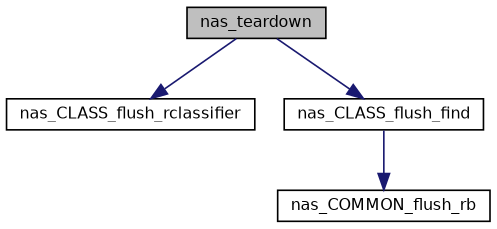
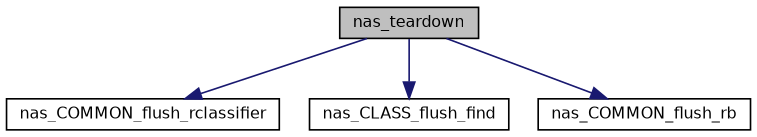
node "nas_CLASS_flush_rclassifier": label "nas_CLASS_flush_rclassifier" -> "nas_COMMON_flush_rclassifier"
edge "nas_CLASS_flush_find" -> "nas_COMMON_flush_rb": now "nas_teardown" -> "nas_COMMON_flush_rb"
